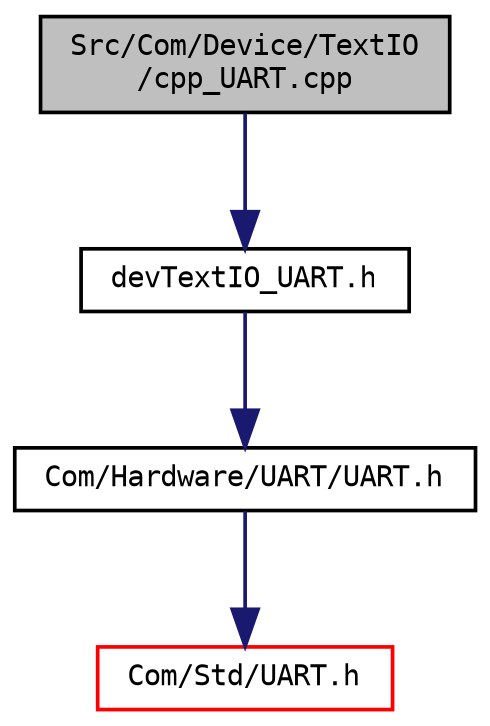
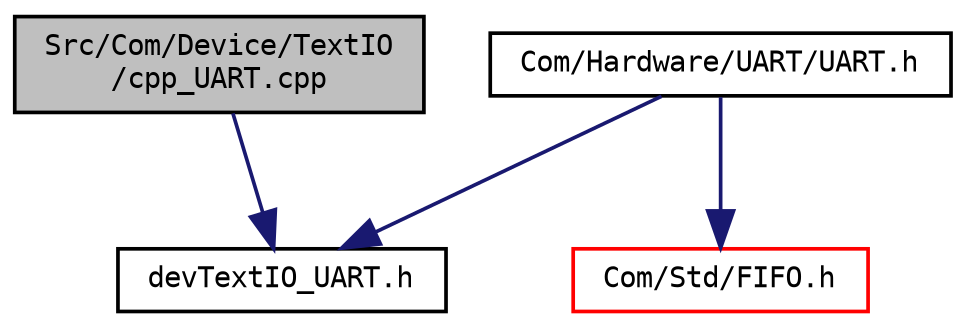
edge "devTextIO_UART.h" -> "Com/Hardware/UART/UART.h": reversed
node "Com/Std/UART.h": label "Com/Std/UART.h" -> "Com/Std/FIFO.h"
